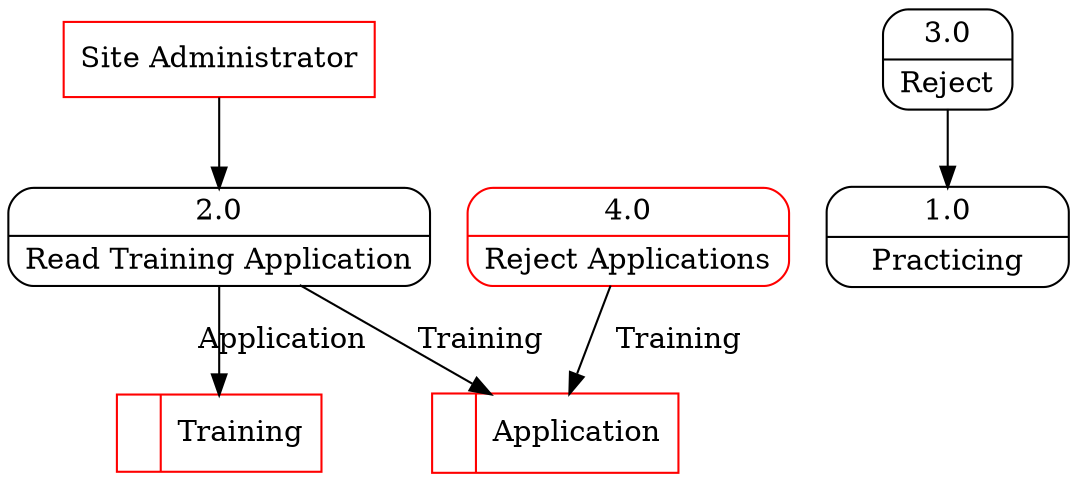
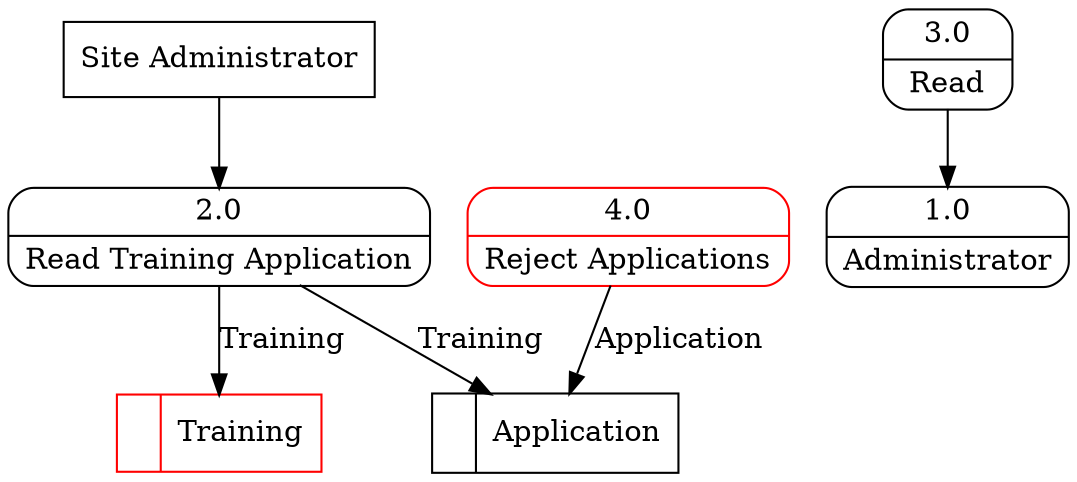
node "Site Administrator": color red -> black
node "3.0": text "Reject" -> "Read"
node "1.0": text "Practicing" -> "Administrator"
edge "2.0" -> "Training": label "Application" -> "Training"
edge "4.0" -> "Application": label "Training" -> "Application"
node "Application": color red -> black
